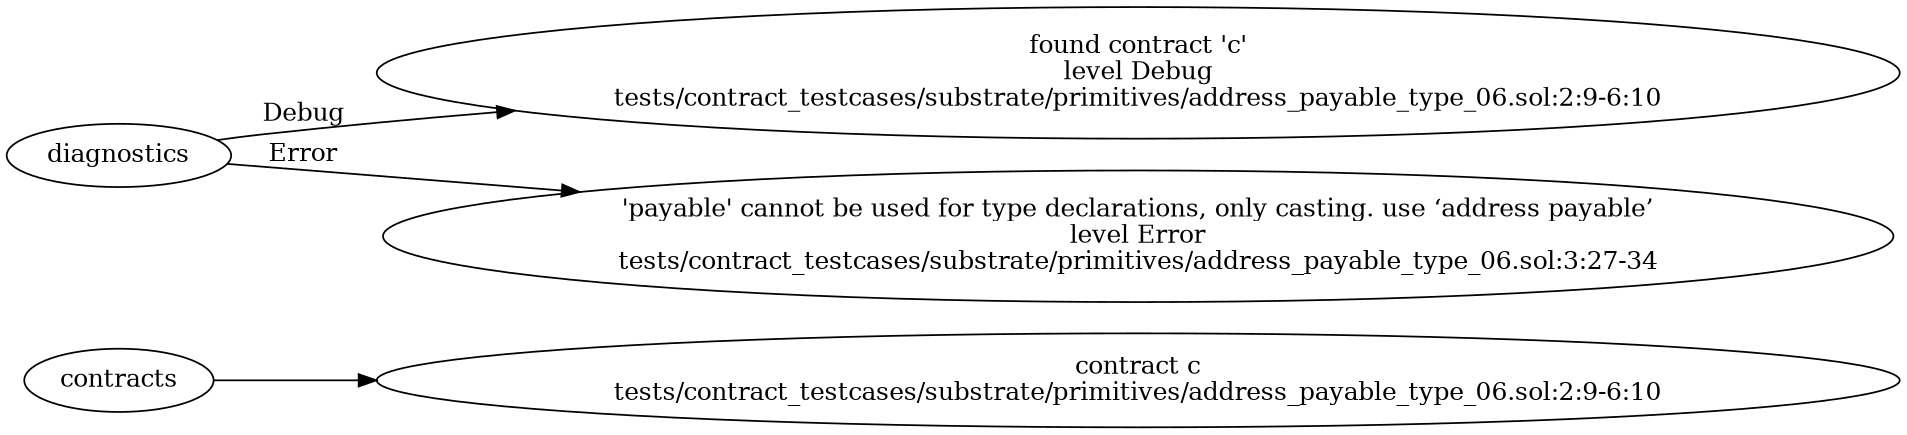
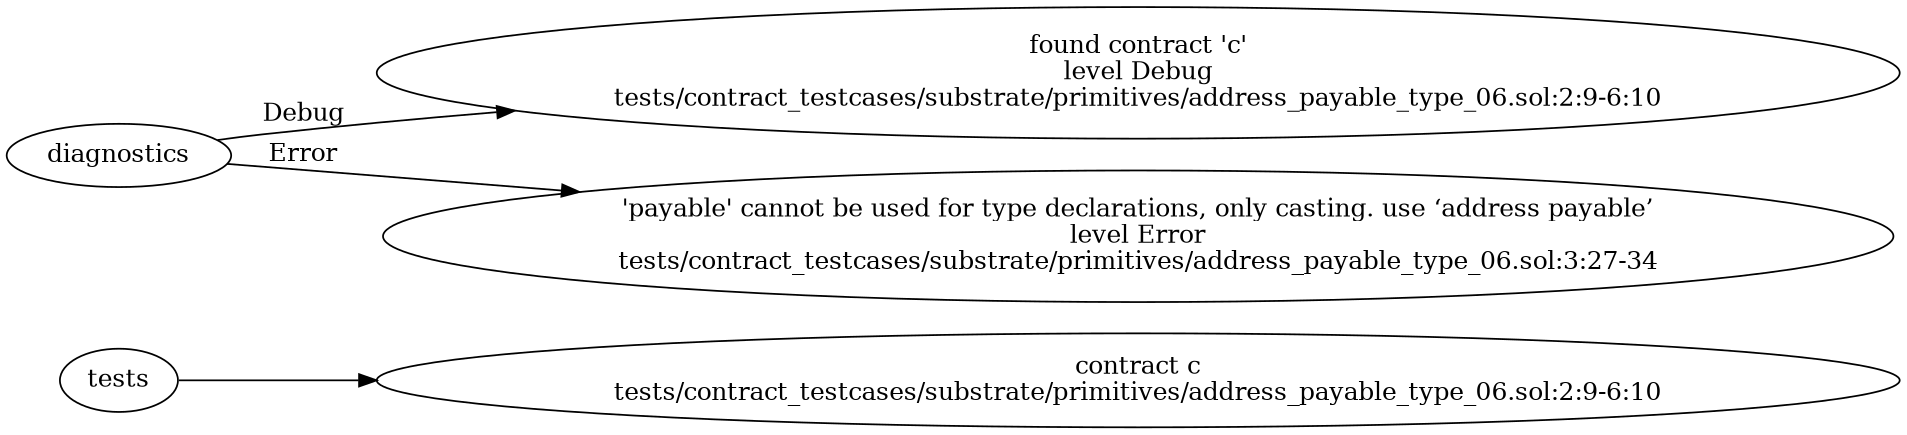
node "contracts": label "contracts" -> "tests"
